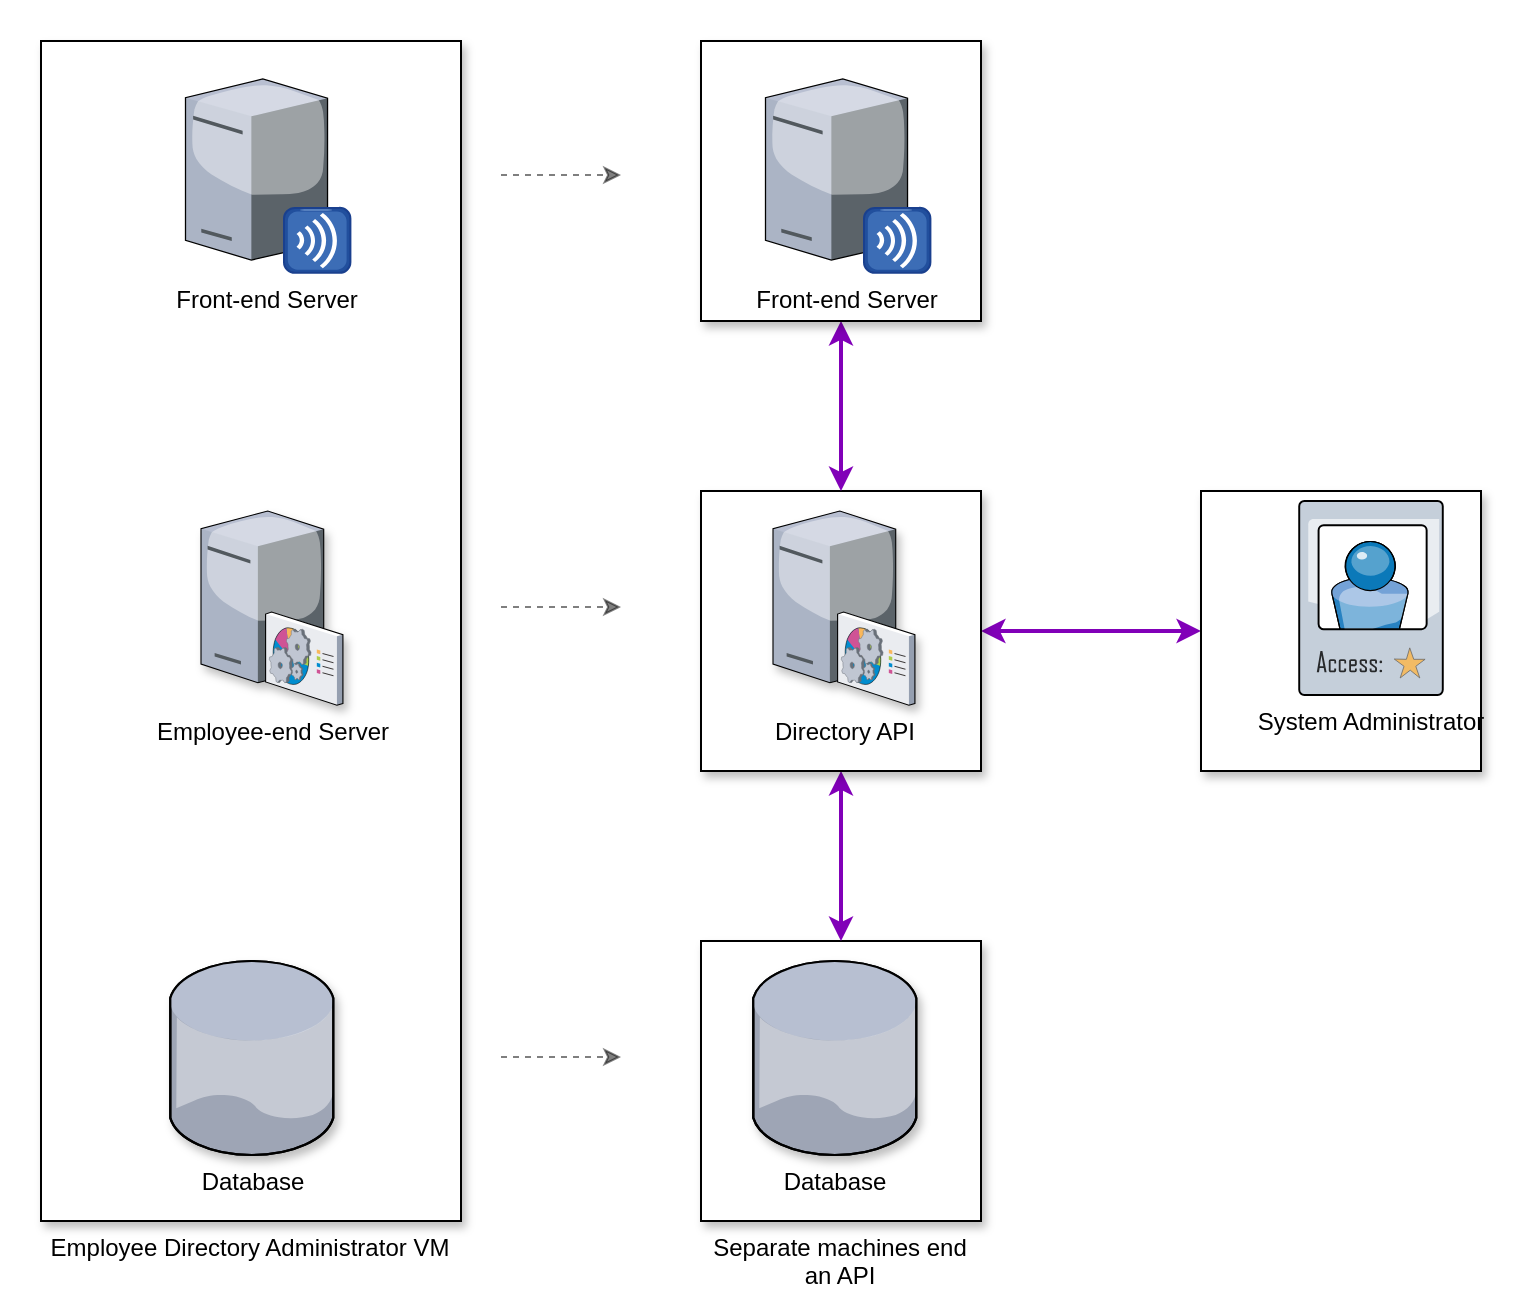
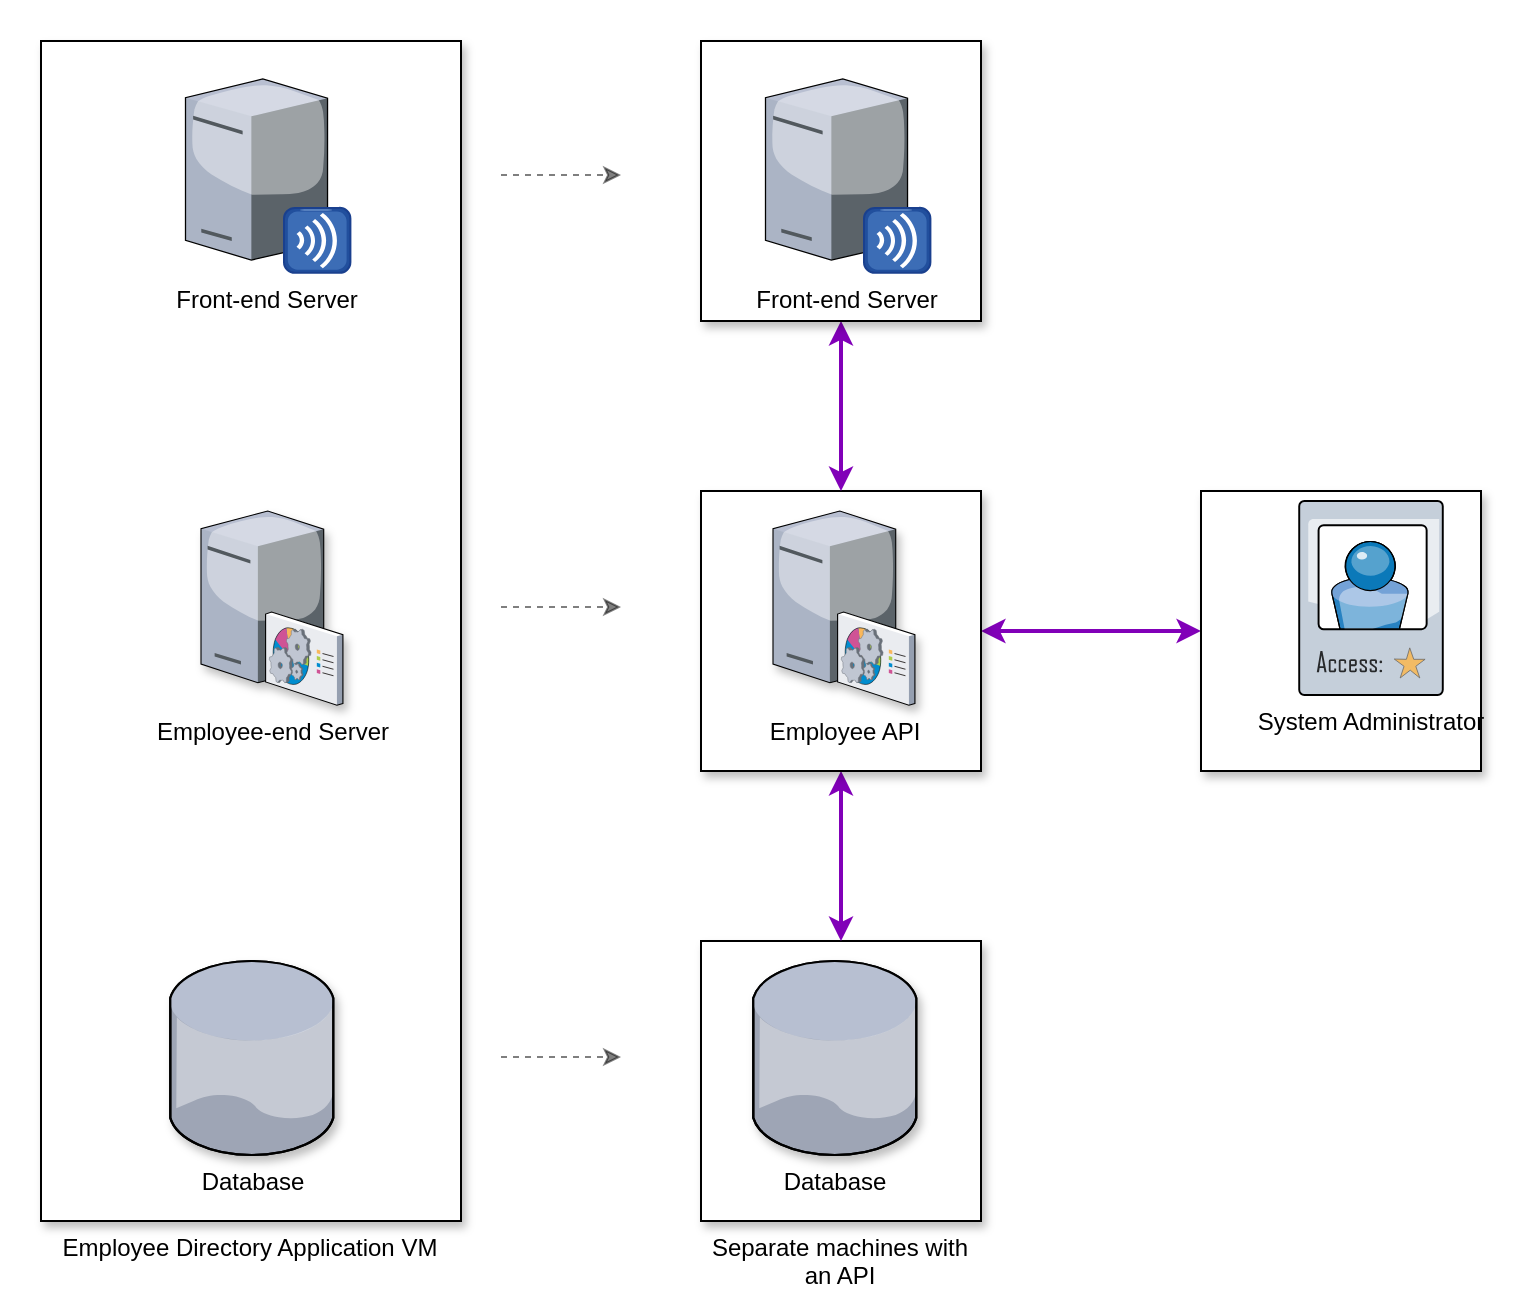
node "Directory API": label "Directory API" -> "Employee API"
node "Employee Directory Administrator VM": label "Employee Directory Administrator VM" -> "Employee Directory Application VM"
node "Separate machines end an API": label "Separate machines end an API" -> "Separate machines with an API"
